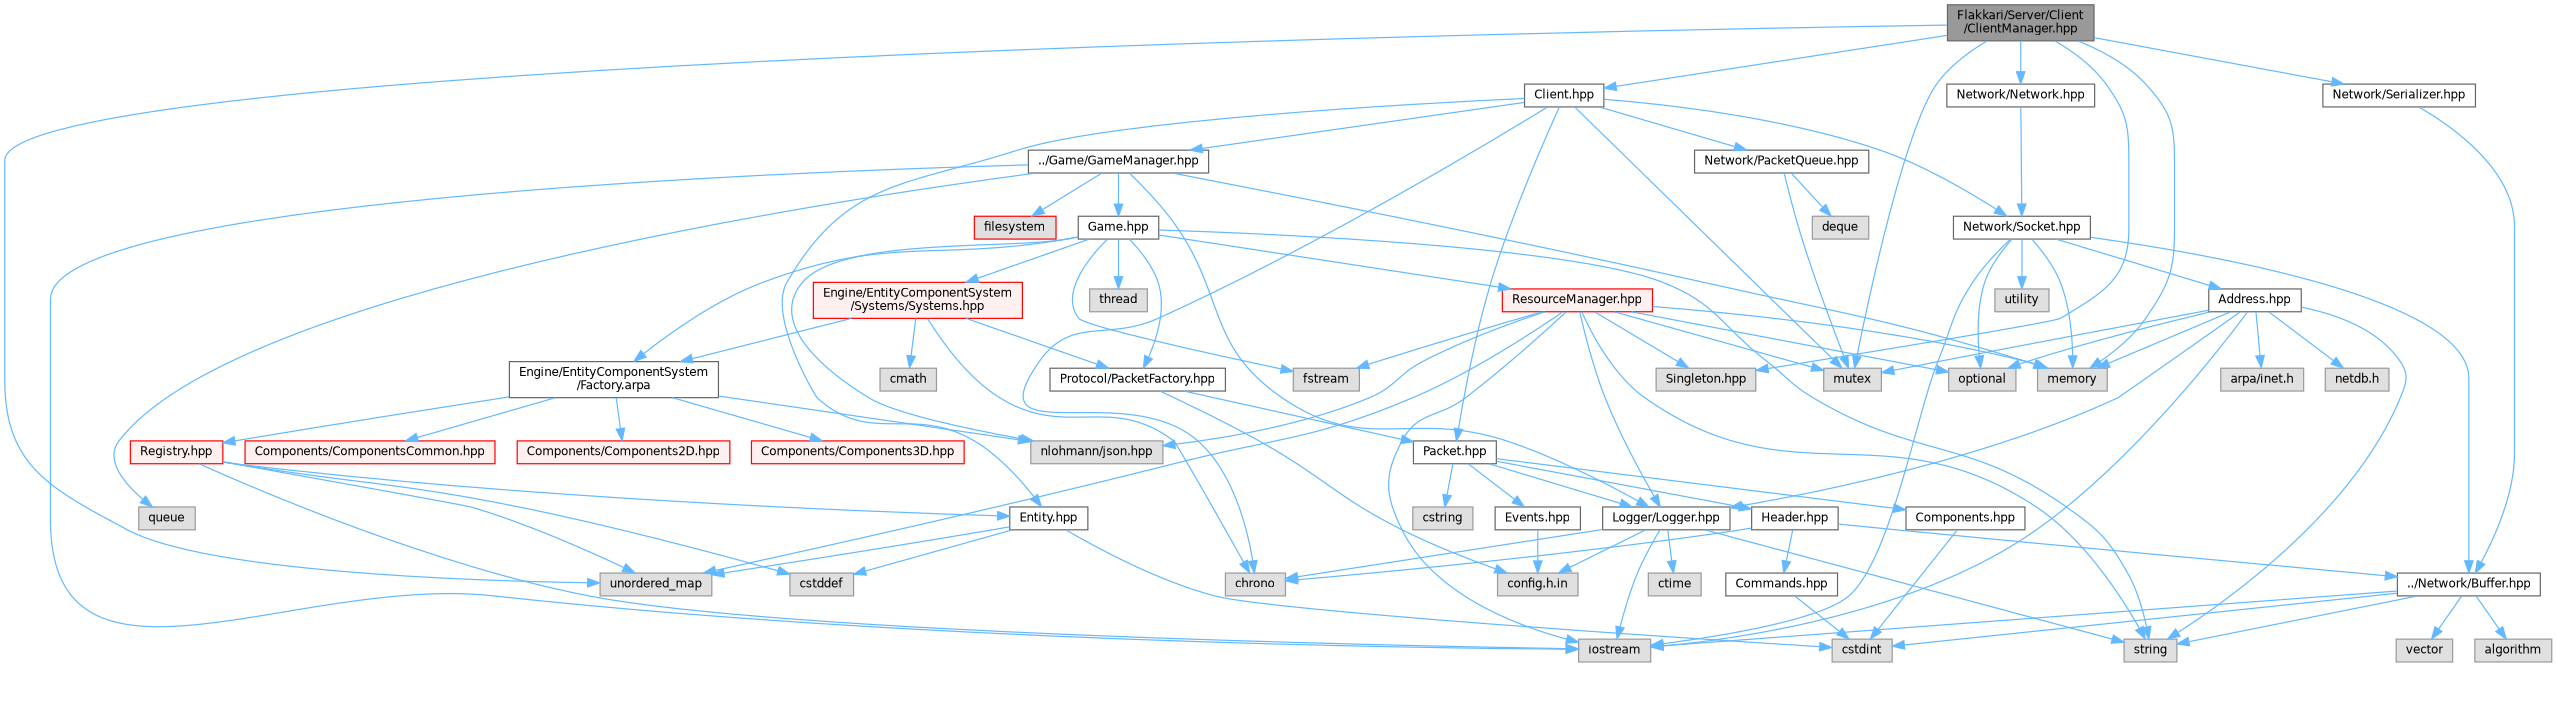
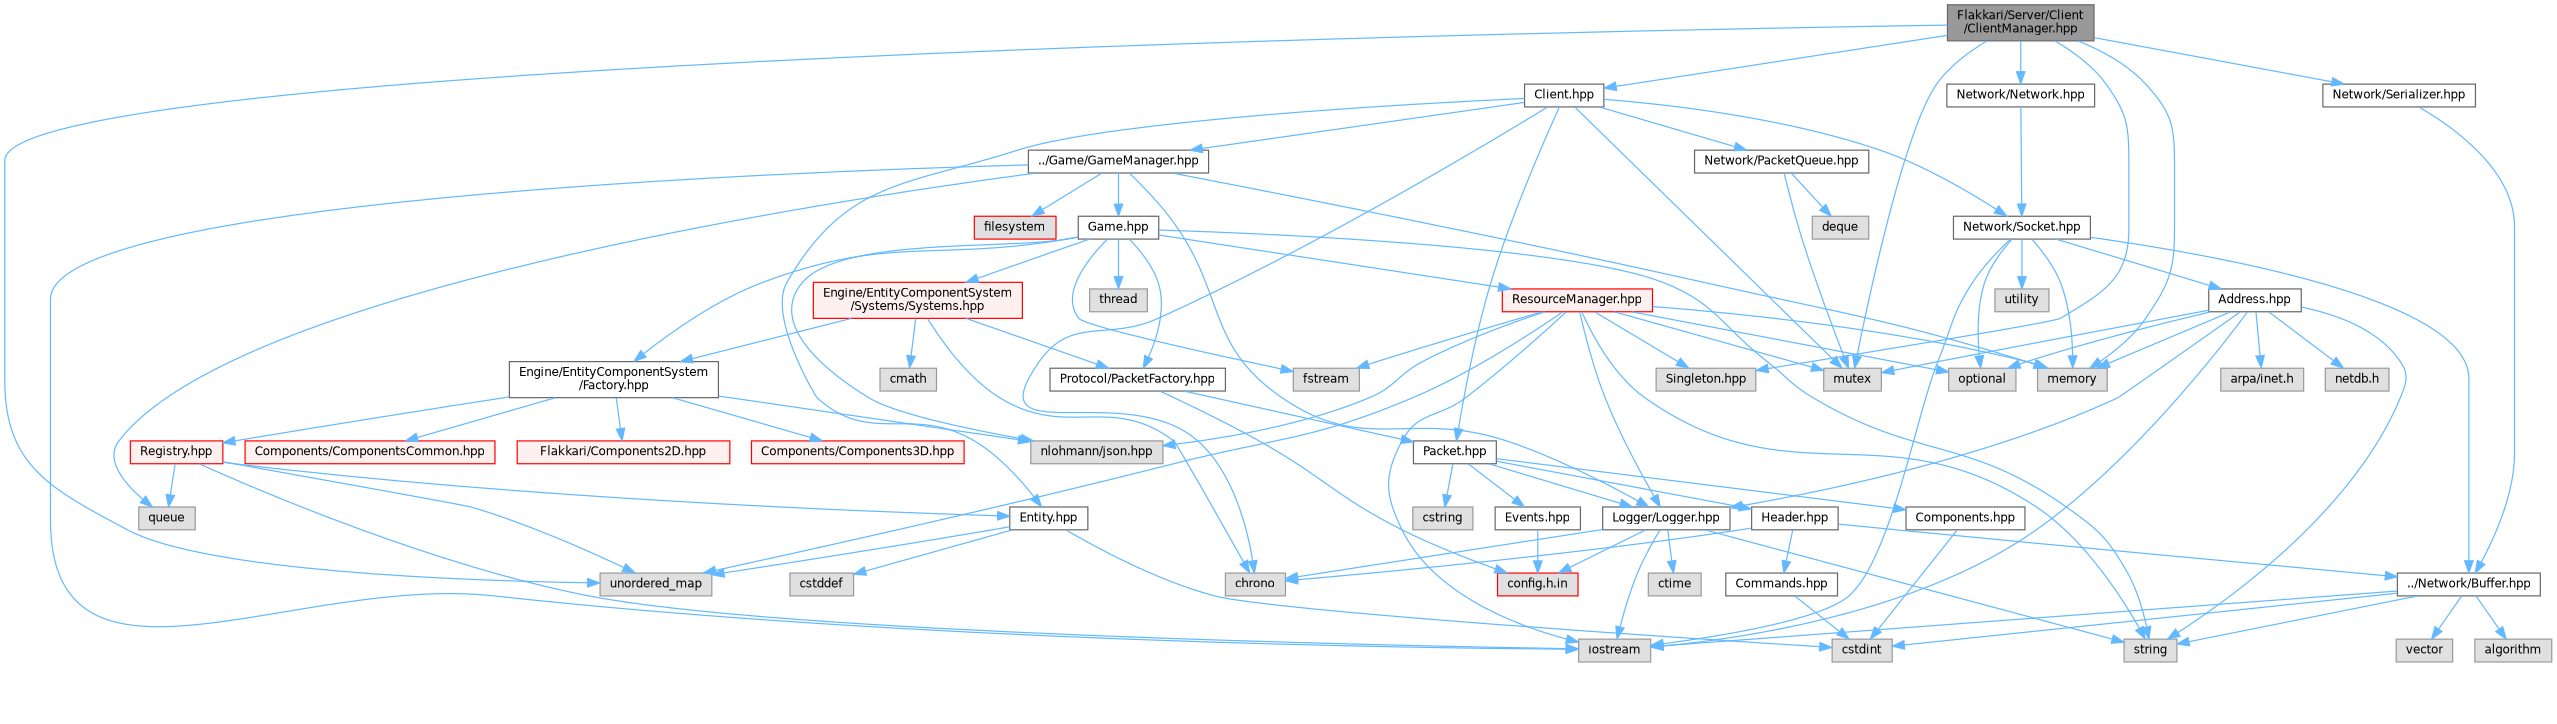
node "Engine/EntityComponentSystem /Factory.arpa": label "Engine/EntityComponentSystem /Factory.arpa" -> "Engine/EntityComponentSystem /Factory.hpp"
node "Components/Components2D.hpp": label "Components/Components2D.hpp" -> "Flakkari/Components2D.hpp"
edge "Registry.hpp" -> "cstddef": now "Registry.hpp" -> "queue"
node "config.h.in": color grey60 -> red
